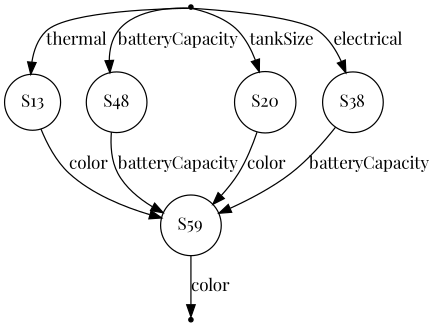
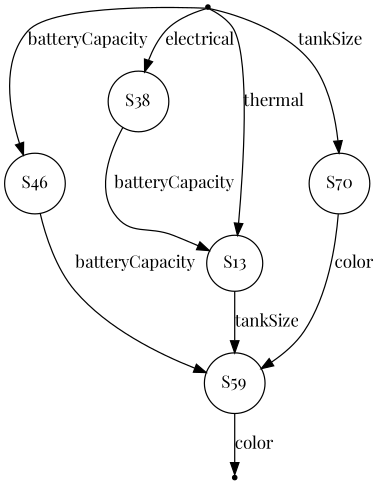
node "S48": label "S48" -> "S46"
node "S20": label "S20" -> "S70"
edge "S13" -> "S59": label "color" -> "tankSize"
edge "S38" -> "S59": now "S38" -> "S13"
